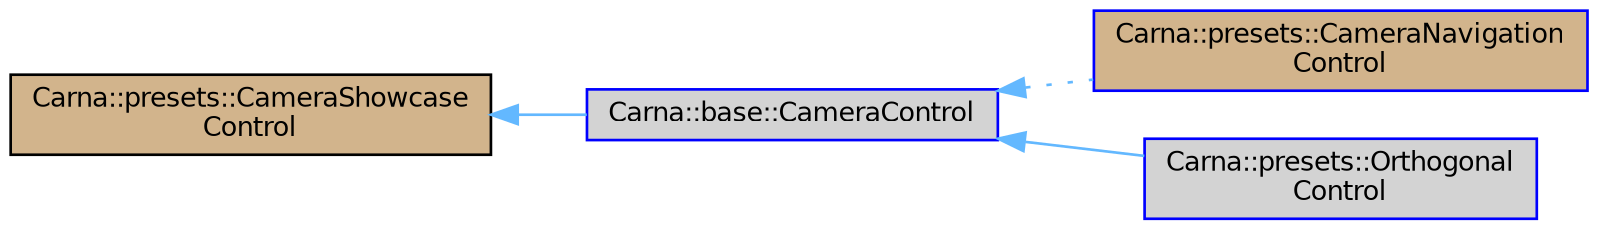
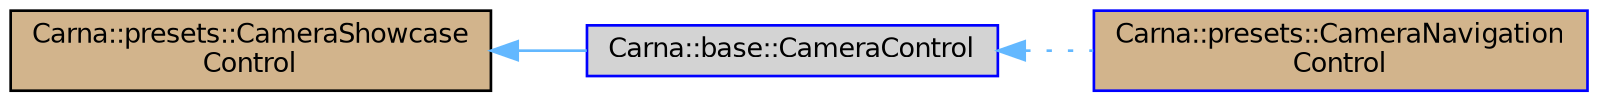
node "Carna::presets::Orthogonal Control": removed
